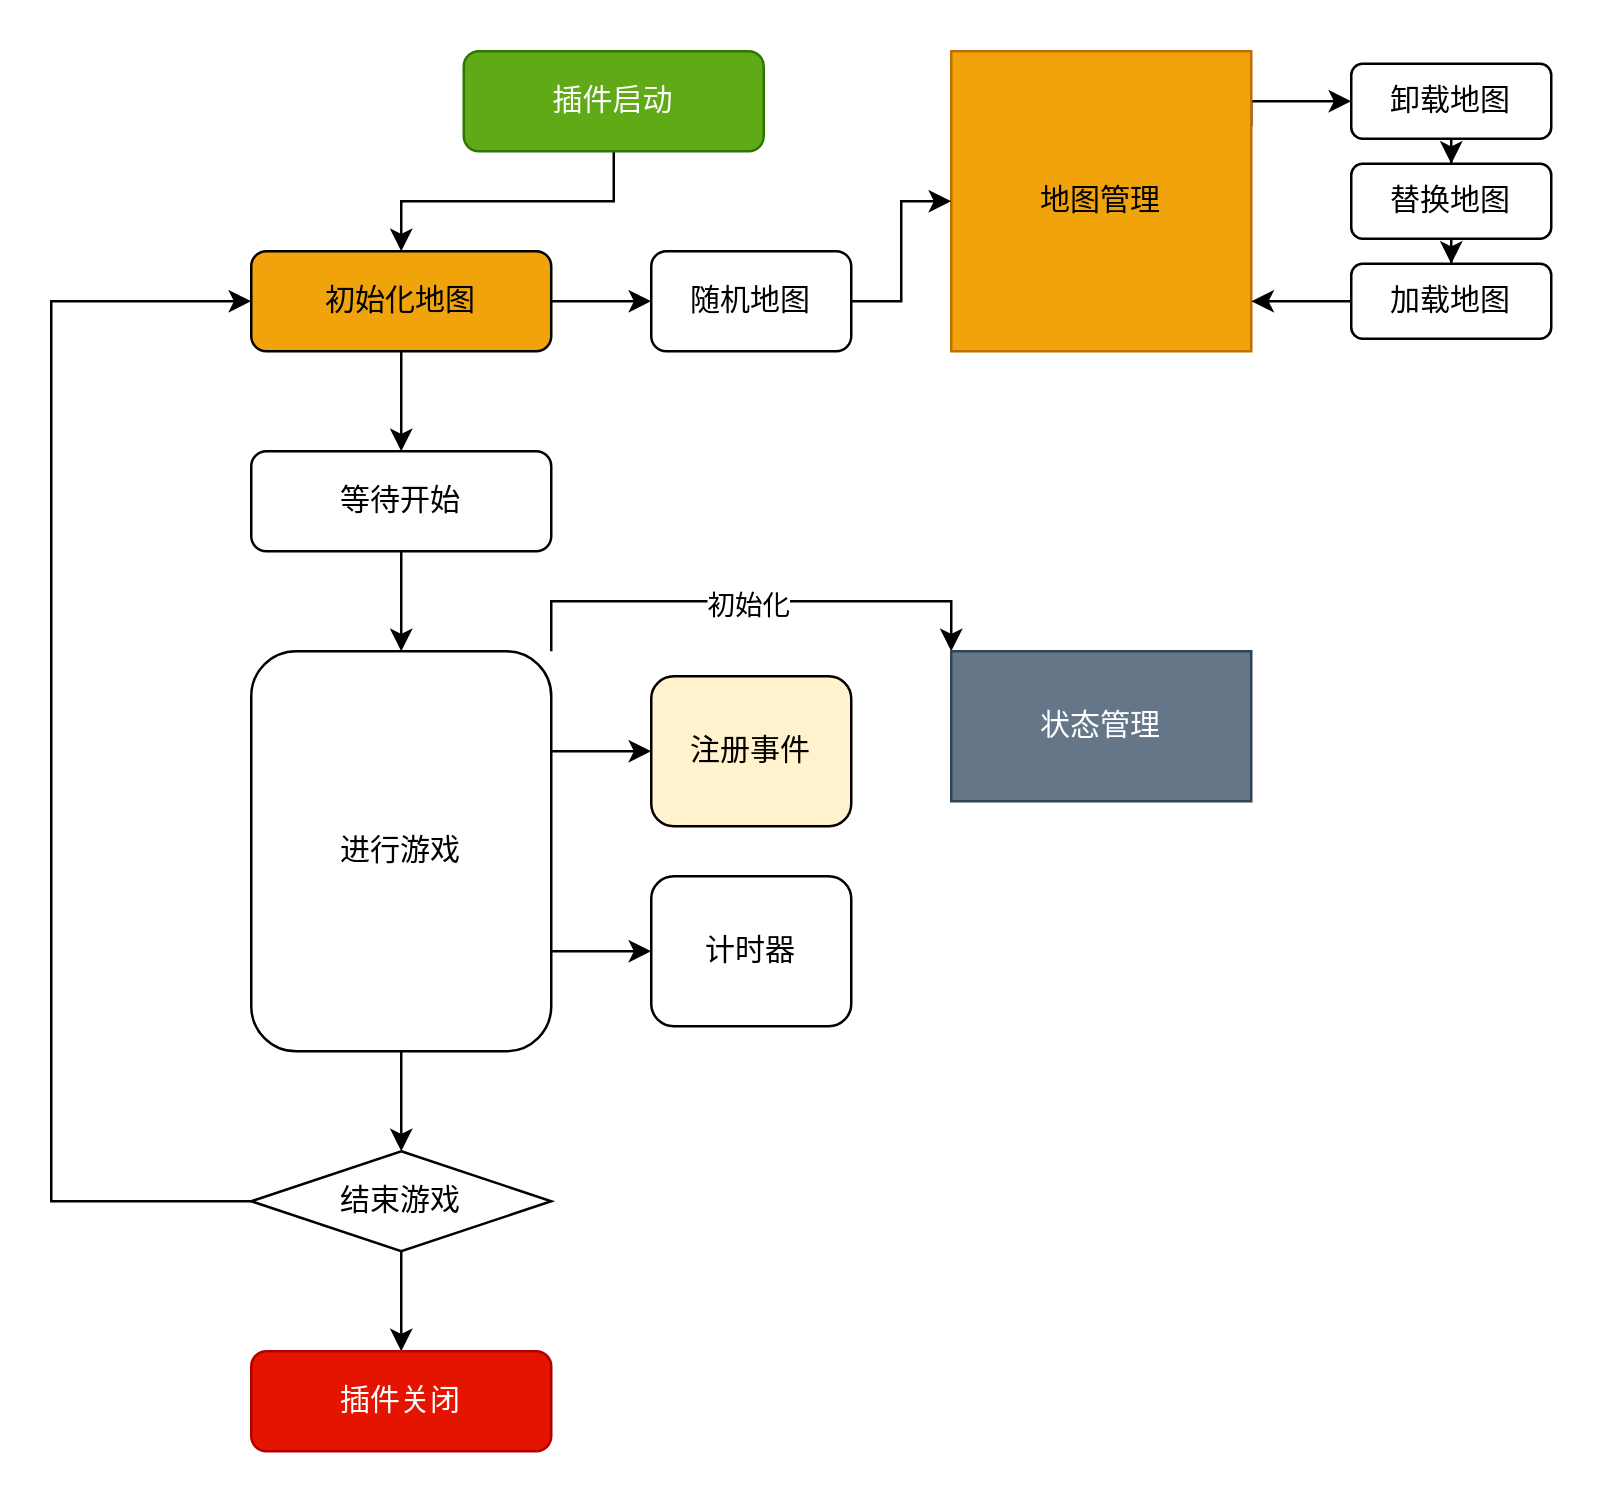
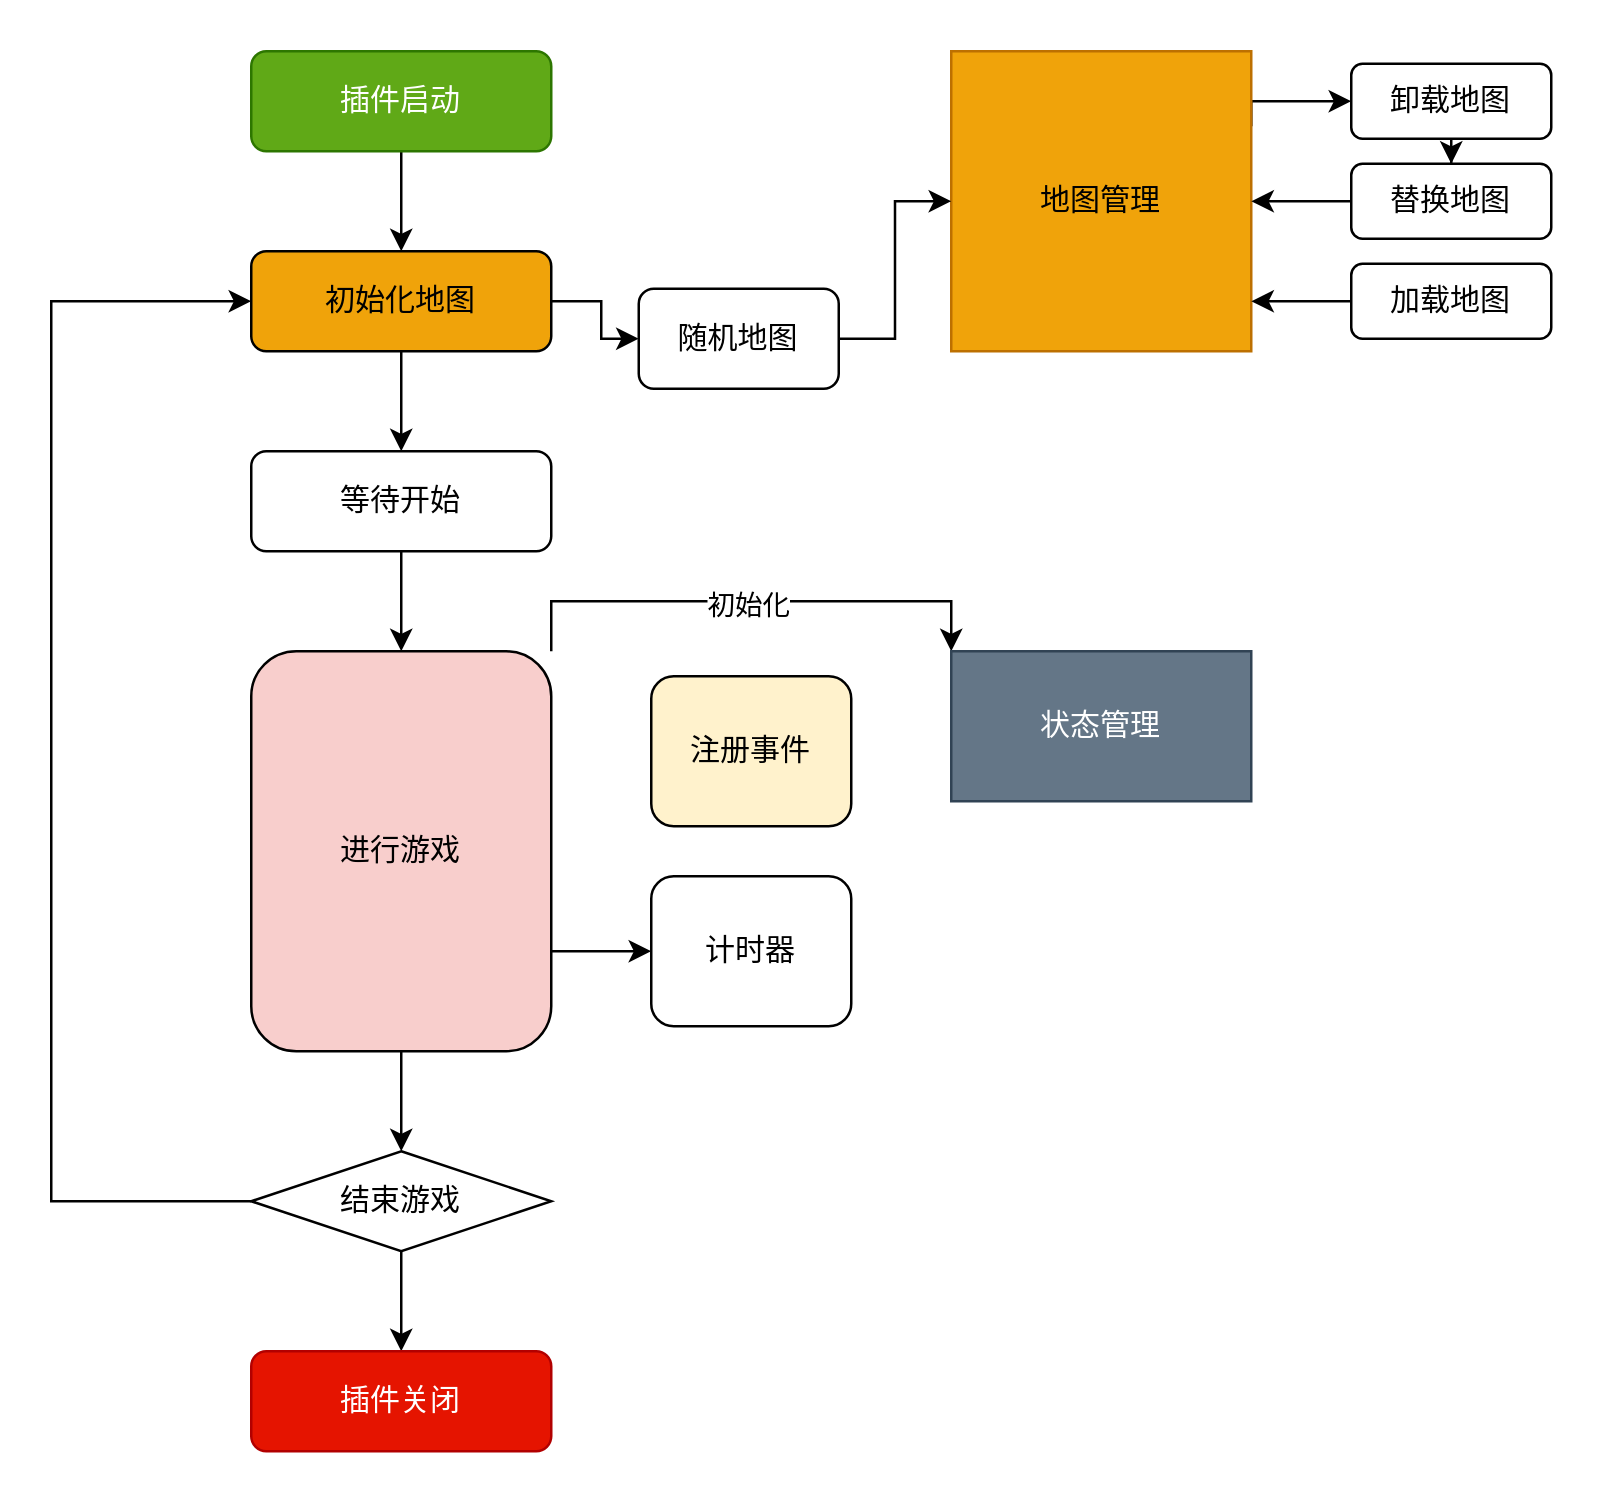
node "插件启动": moved (614, 101) -> (401, 101)
edge "替换地图" -> "加载地图": now "替换地图" -> "地图管理"
node "随机地图": moved (751, 301) -> (739, 339)
edge "进行游戏" -> "注册事件": removed
node "进行游戏": fillcolor #ffffff -> #f8cecc
